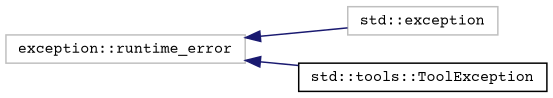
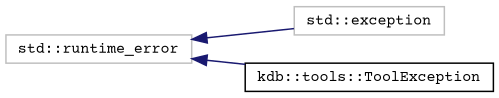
node "exception::runtime_error": label "exception::runtime_error" -> "std::runtime_error"
node "std::tools::ToolException": label "std::tools::ToolException" -> "kdb::tools::ToolException"
